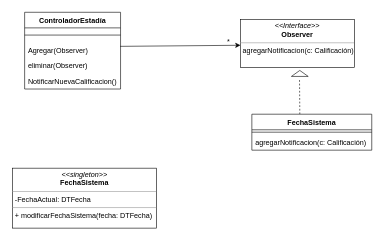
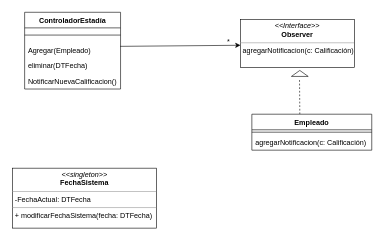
node "Agregar(Observer)": label "Agregar(Observer)" -> "Agregar(Empleado)"
node "eliminar(Observer)": label "eliminar(Observer)" -> "eliminar(DTFecha)"
node "FechaSistema": label "FechaSistema" -> "Empleado"
